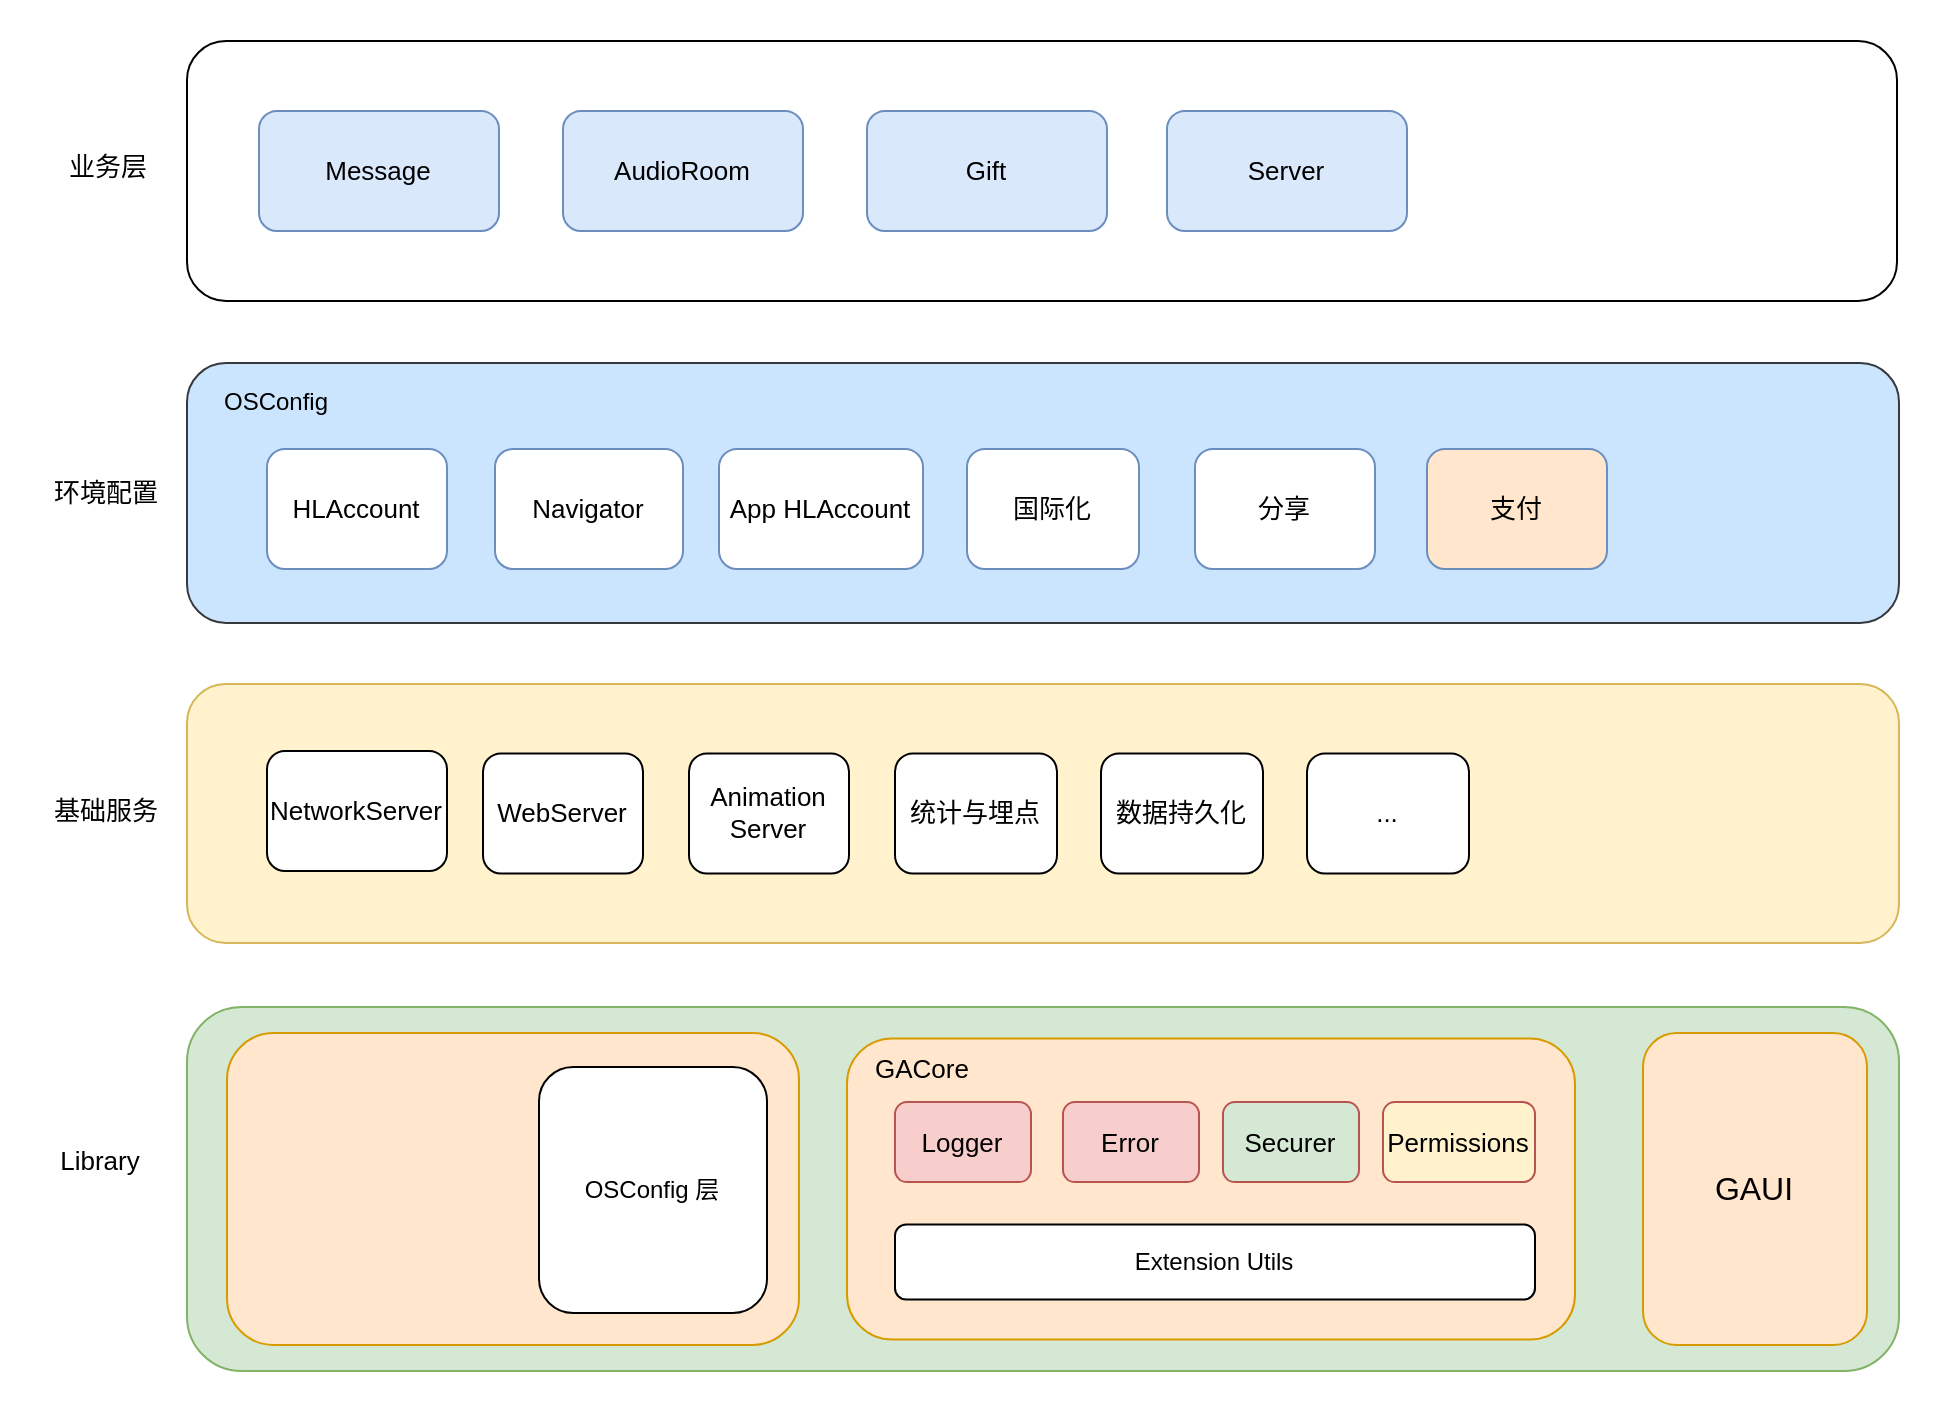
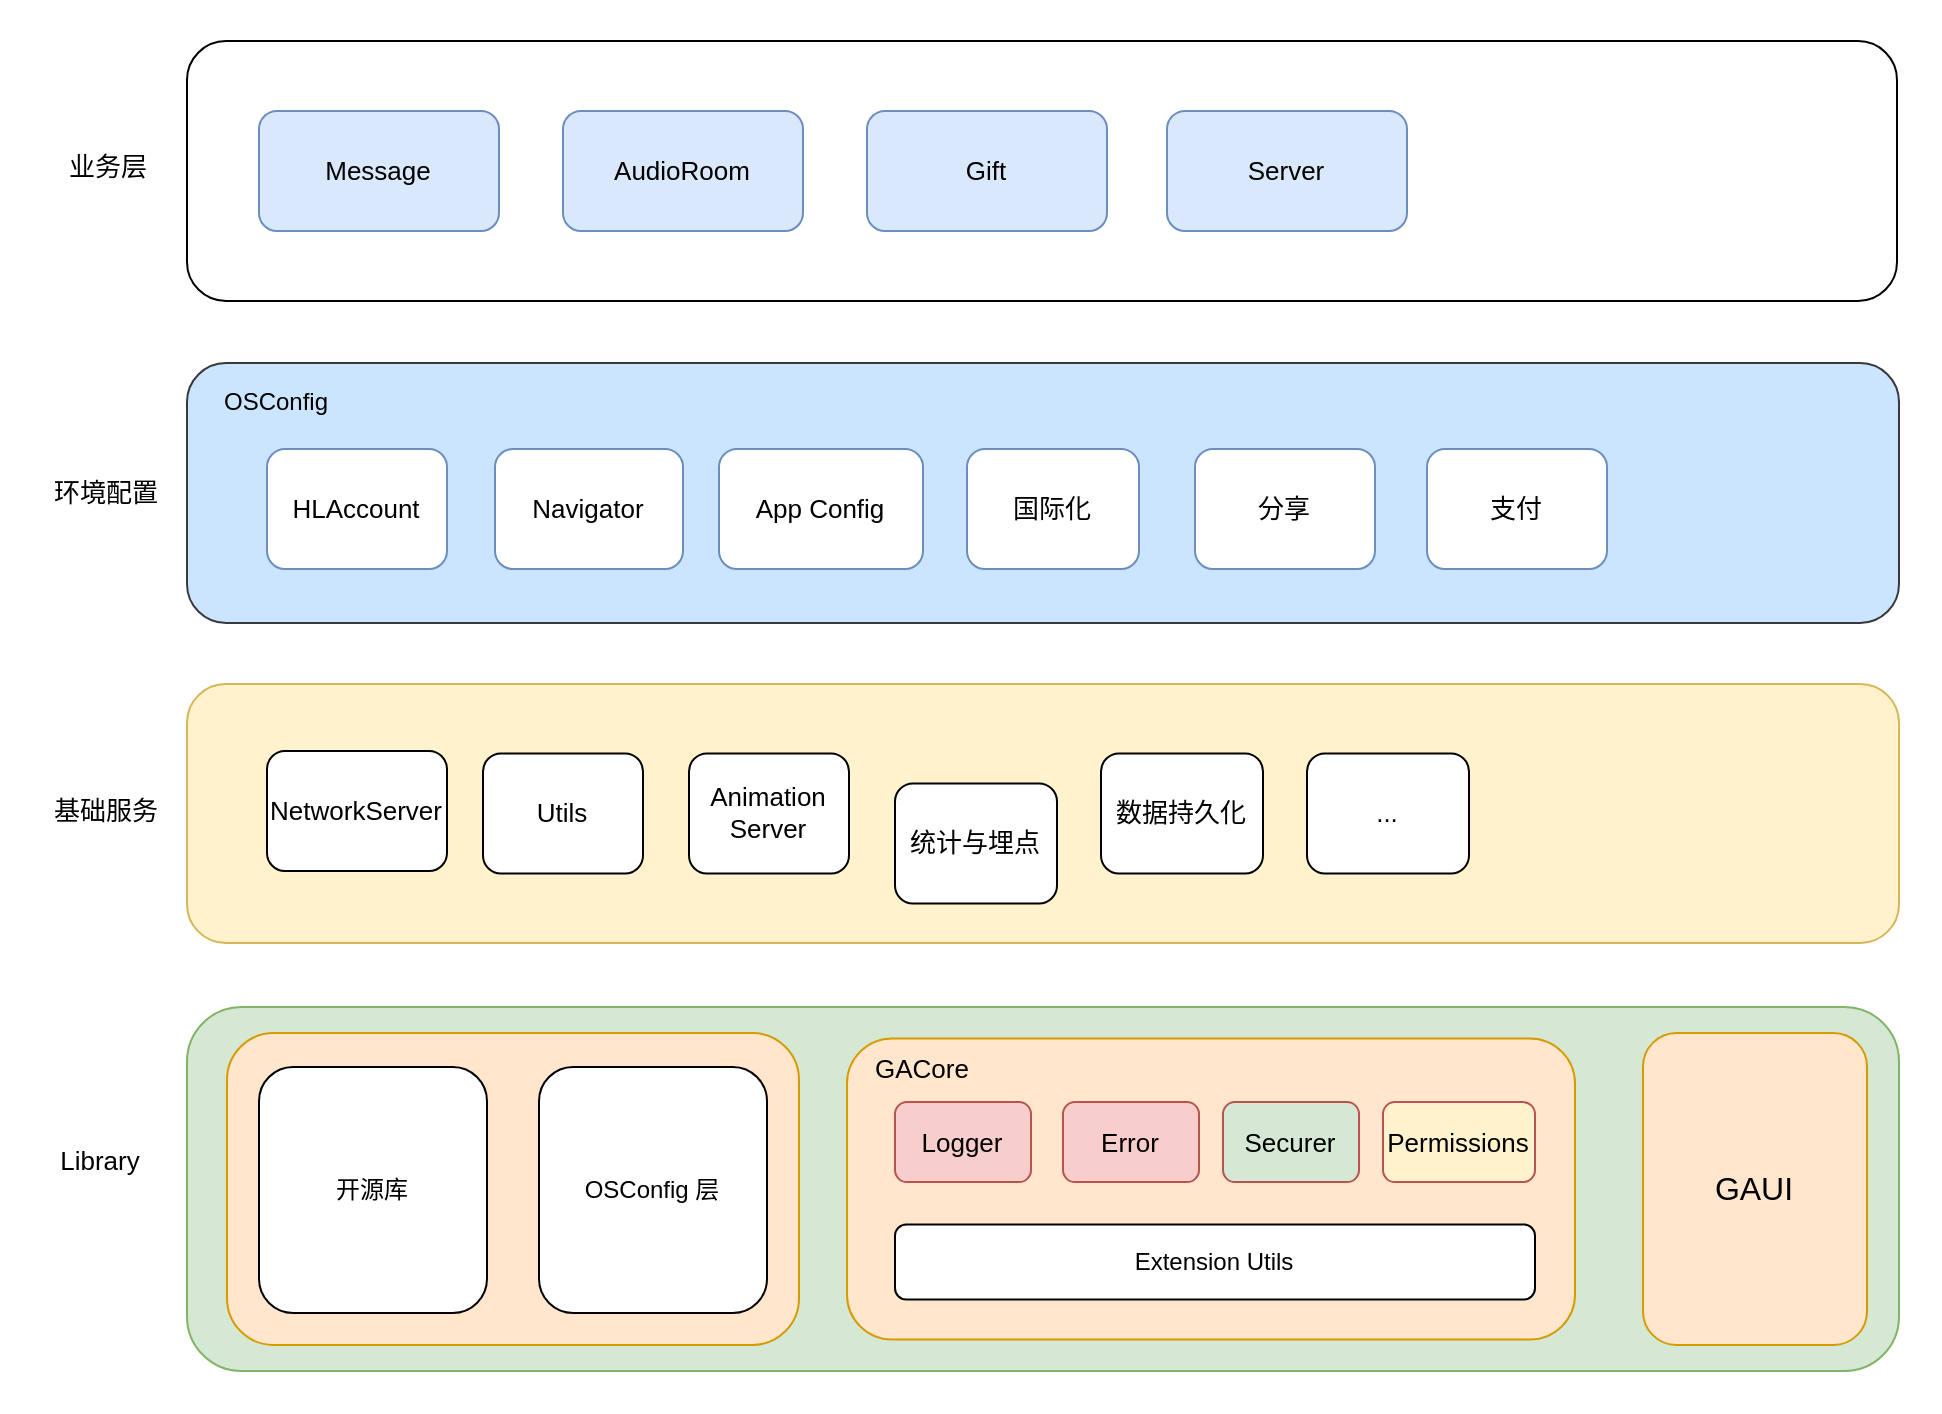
node "App HLAccount": label "App HLAccount" -> "App Config"
node "支付": fillcolor #ffe6cc -> #ffffff
node "WebServer": label "WebServer" -> "Utils"
node "统计与埋点": moved (976, 814) -> (976, 844)
node "开源库": added
